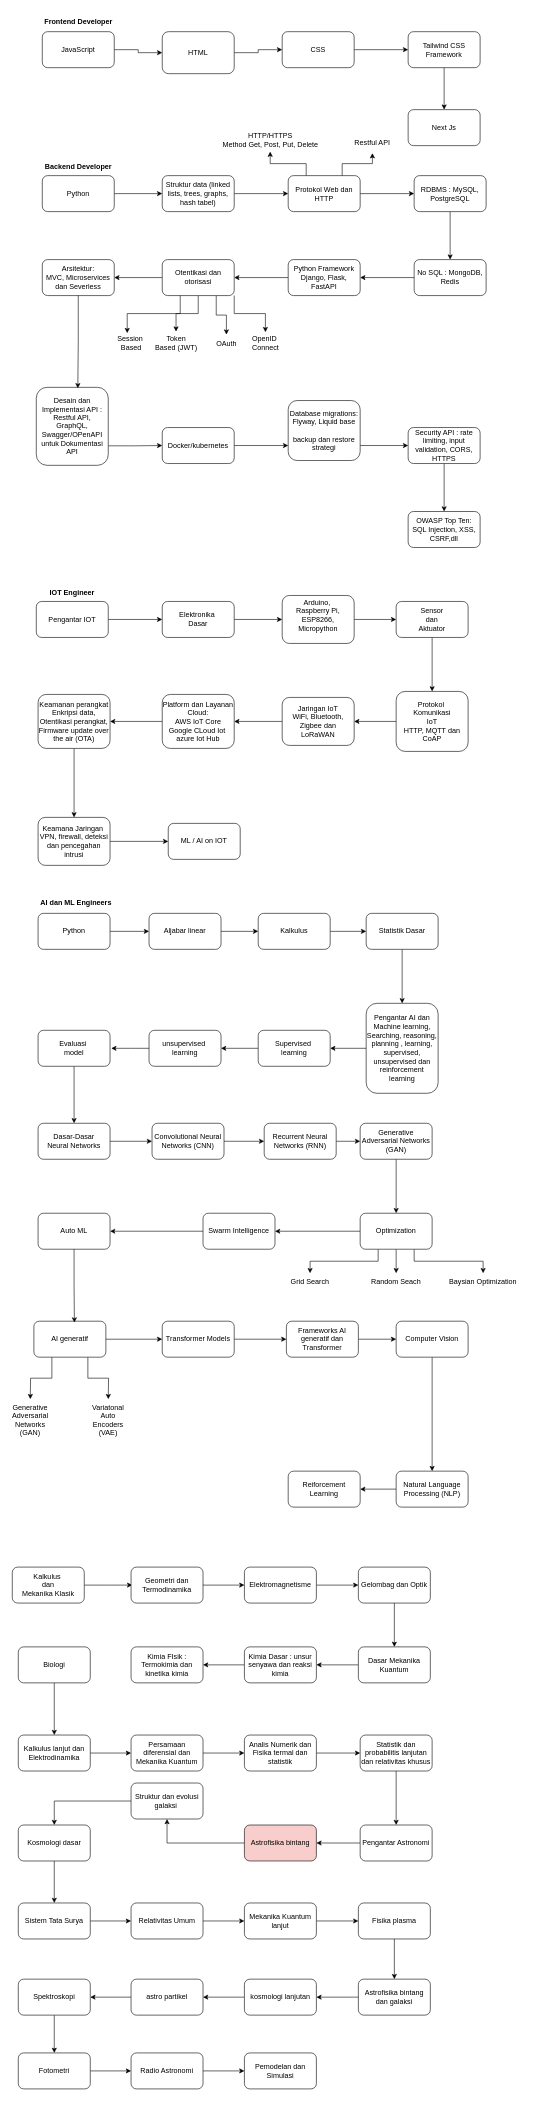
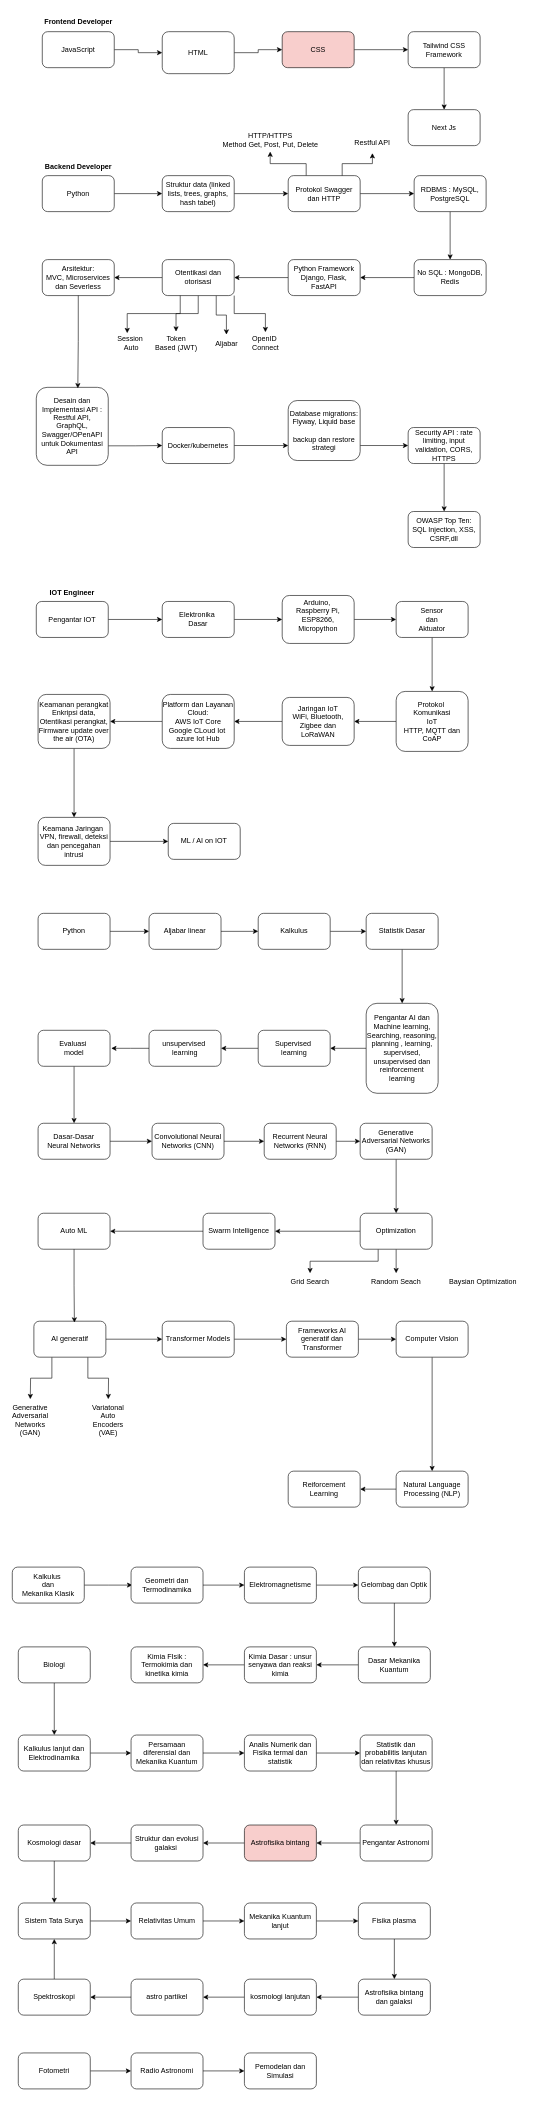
node "CSS": fillcolor #ffffff -> #f8cecc
node "Protokol Web dan HTTP": label "Protokol Web dan HTTP" -> "Protokol Swagger dan HTTP"
node "Session Based": label "Session Based" -> "Session Auto"
node "OAuth": label "OAuth" -> "Aljabar"
node "AI dan ML Engineers": removed
edge "Optimization" -> "Baysian Optimization": removed
node "Struktur dan evolusi galaksi": moved (167, 1802) -> (167, 1844)
edge "Spektroskopi" -> "Fotometri": now "Spektroskopi" -> "Sistem Tata Surya"
